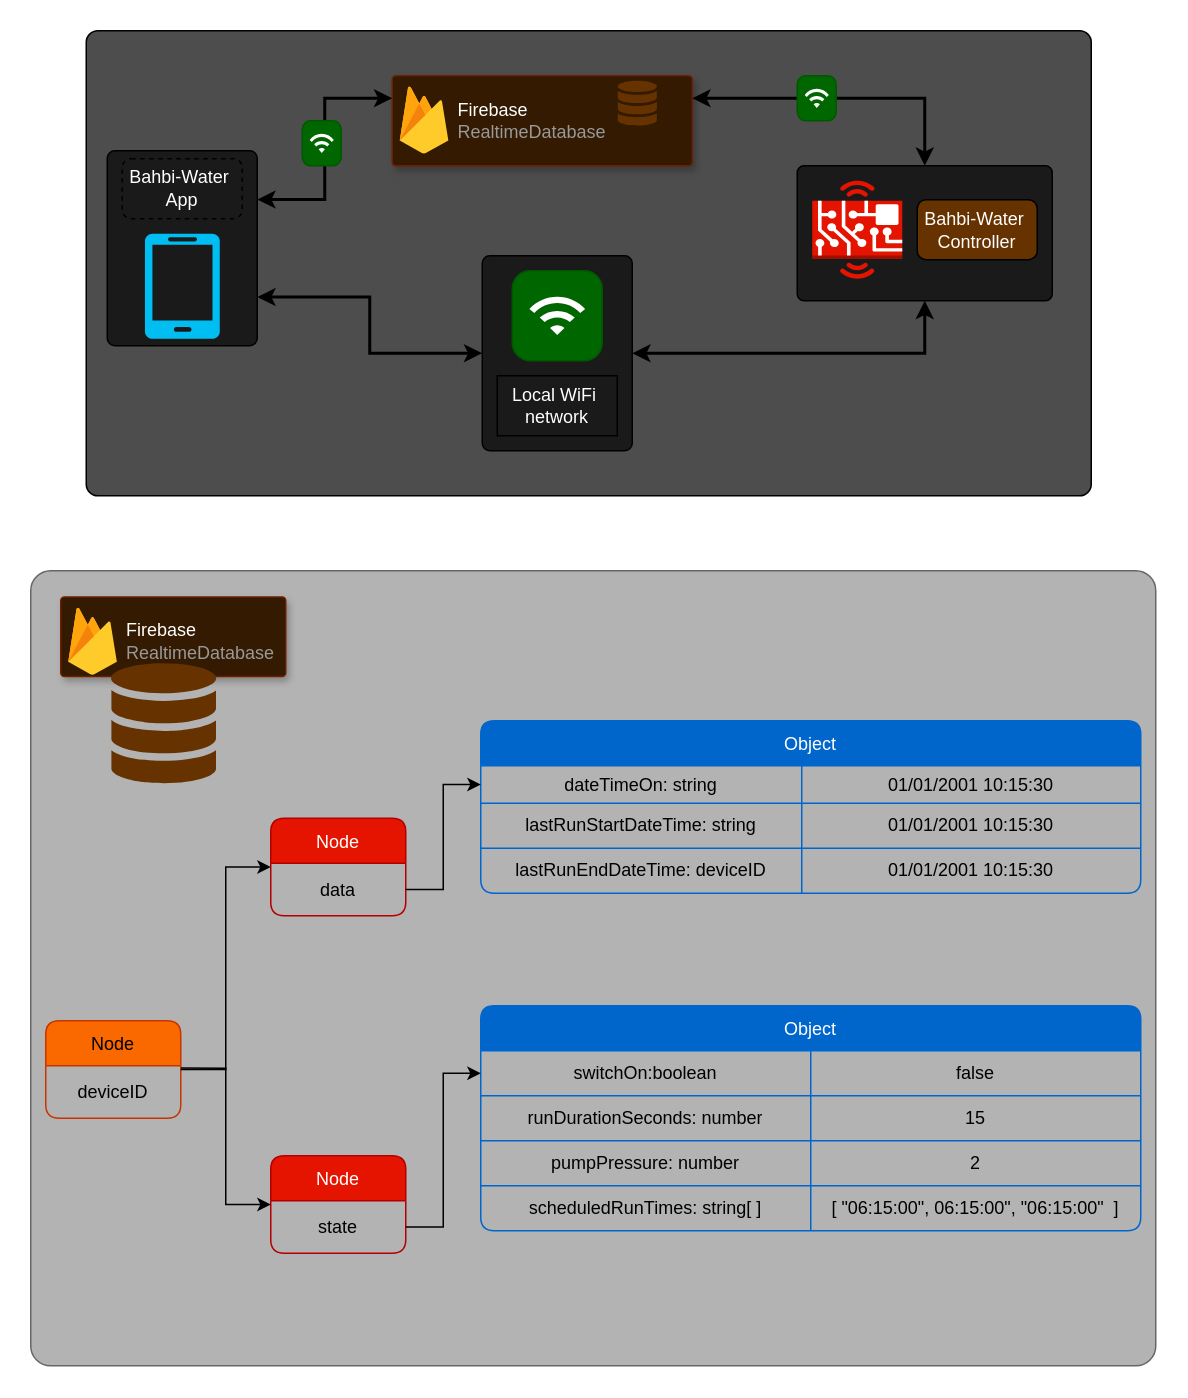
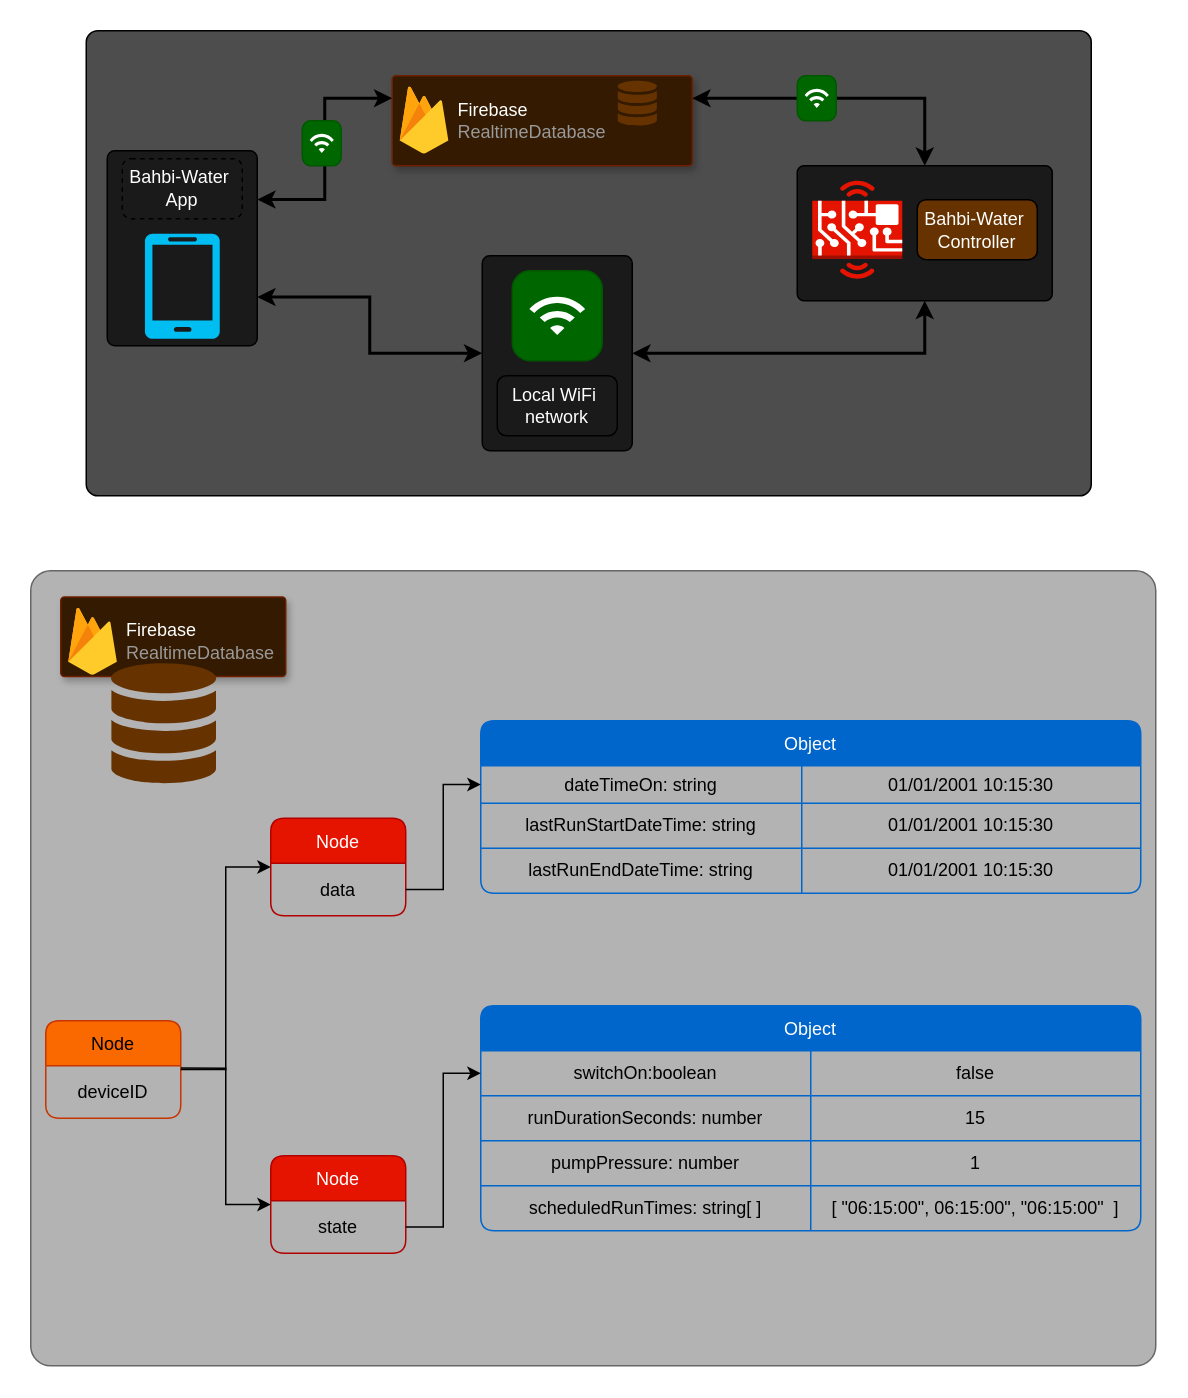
node "Local WiFi network": shape rectangle -> rounded rectangle
node "lastRunEndDateTime: deviceID": label "lastRunEndDateTime: deviceID" -> "lastRunEndDateTime: string"
node "2": label "2" -> "1"
